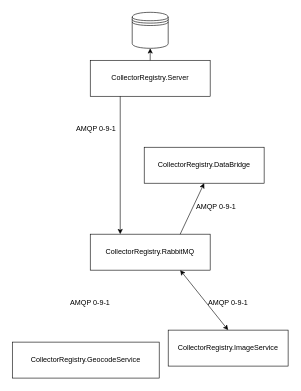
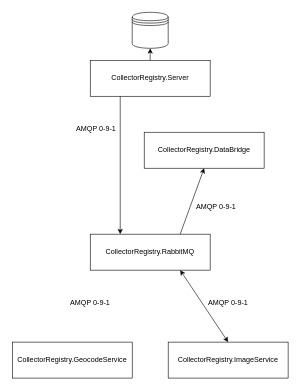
node "CollectorRegistry.DataBridge": moved (204, 165) -> (204, 150)
node "CollectorRegistry.ImageService": moved (228, 348) -> (228, 360)
node "CollectorRegistry.GeocodeService": size 147x36 -> 120x36
